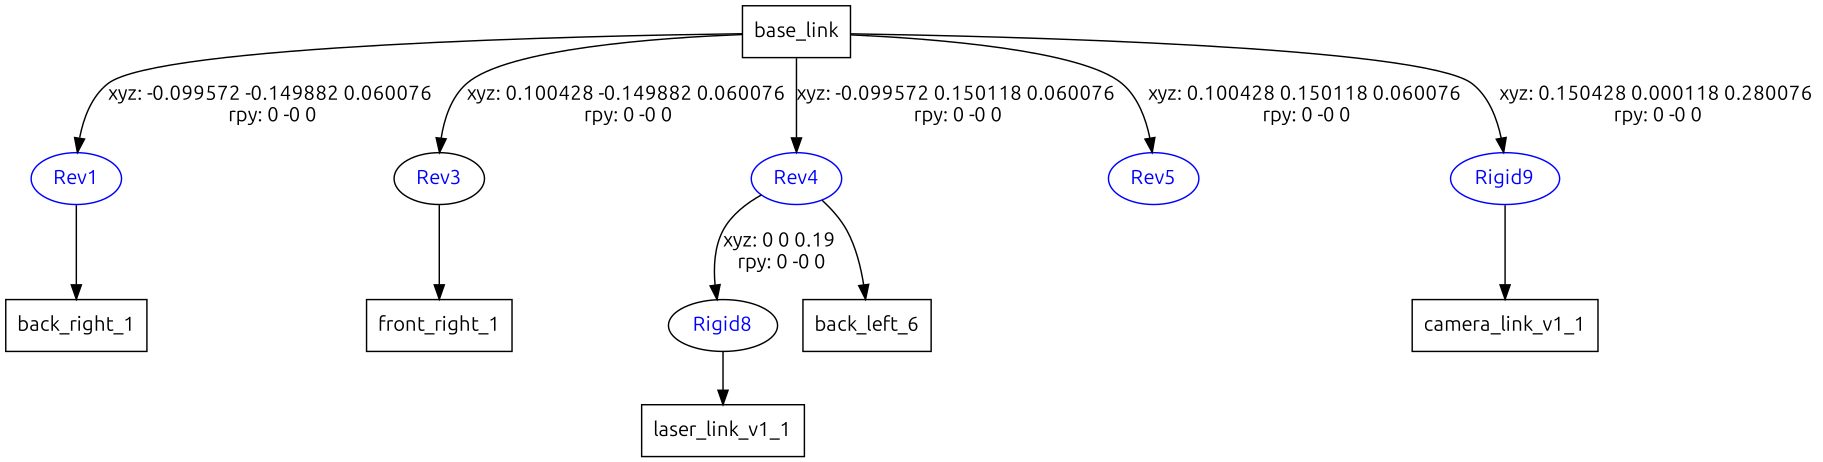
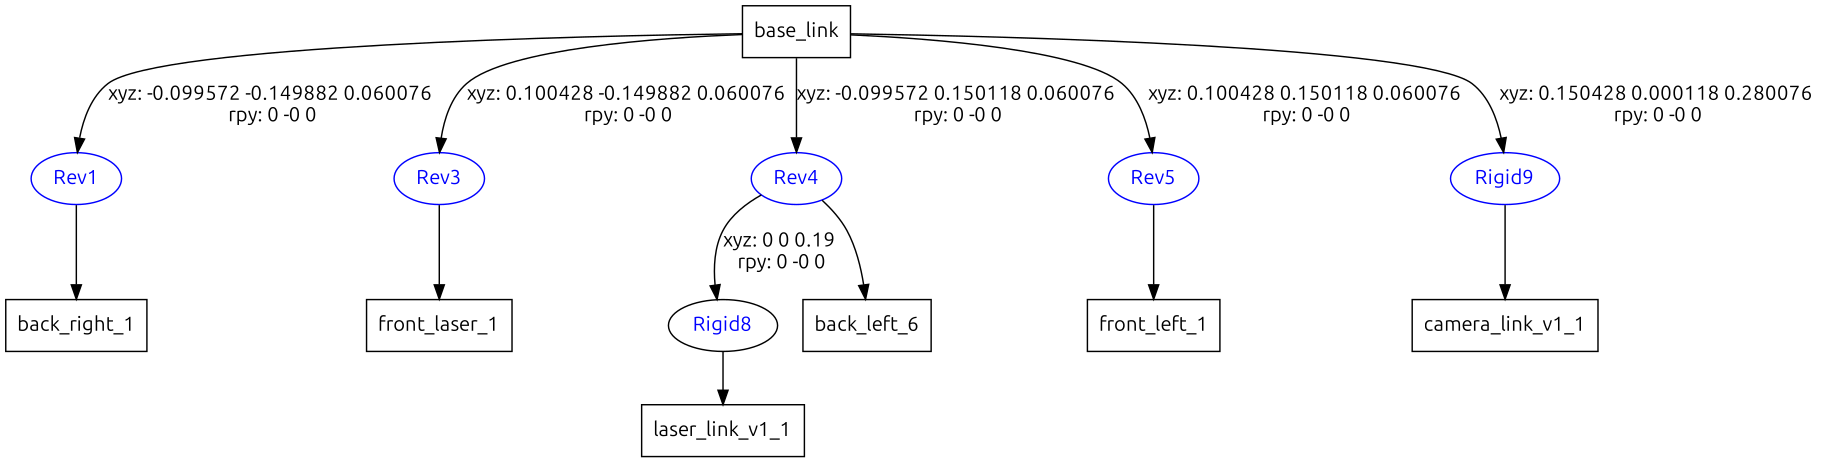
node "Rev3": color black -> blue
node "front_right_1": label "front_right_1" -> "front_laser_1"
node "front_left_1": added
